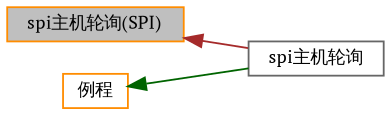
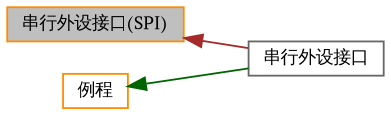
node "spi主机轮询(SPI)": label "spi主机轮询(SPI)" -> "串行外设接口(SPI)"
node "spi主机轮询": label "spi主机轮询" -> "串行外设接口"
